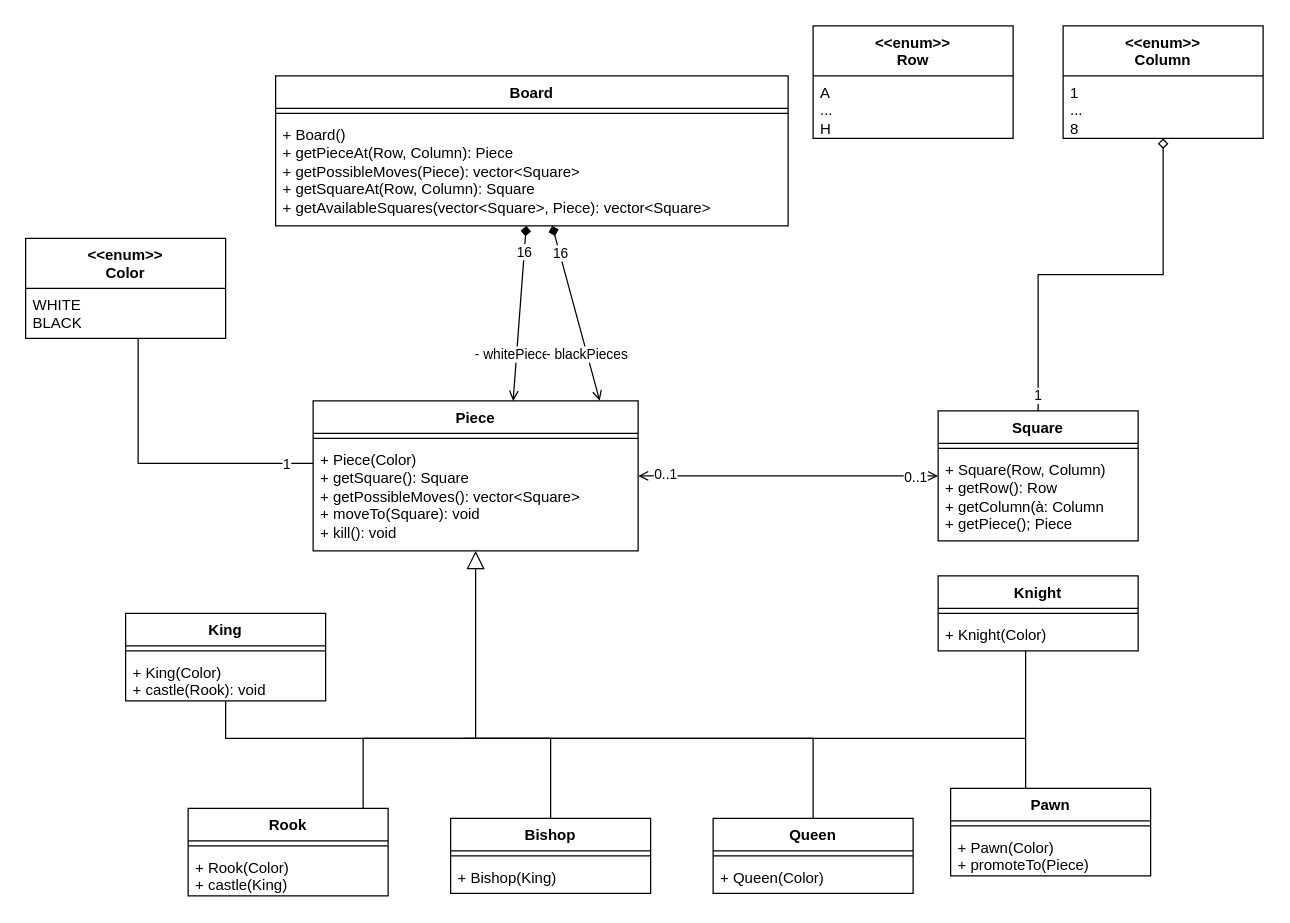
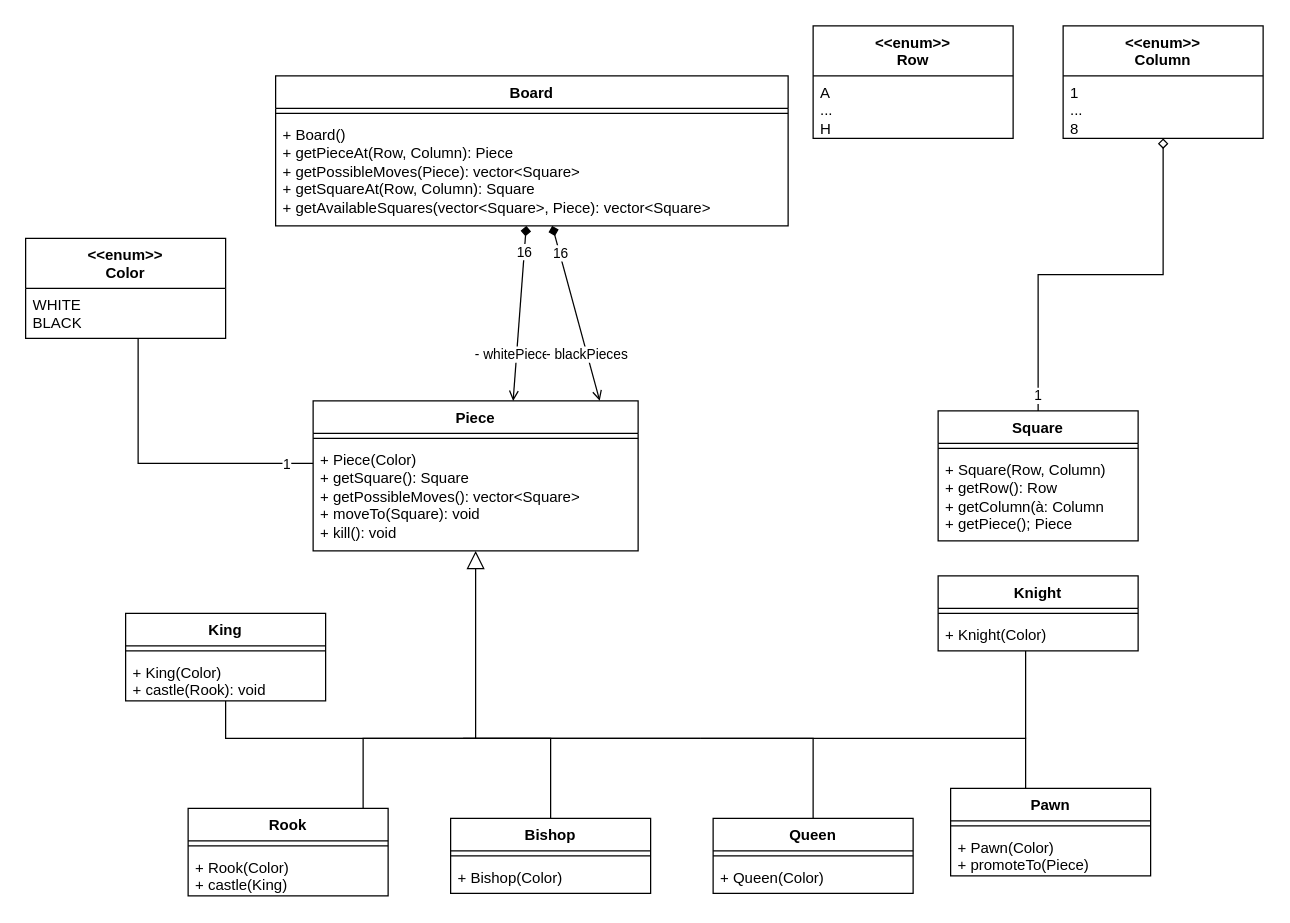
edge "Piece" -- "Square": removed, labels "0..1", "0..1"
node "+ Bishop(King)": label "+ Bishop(King)" -> "+ Bishop(Color)"
